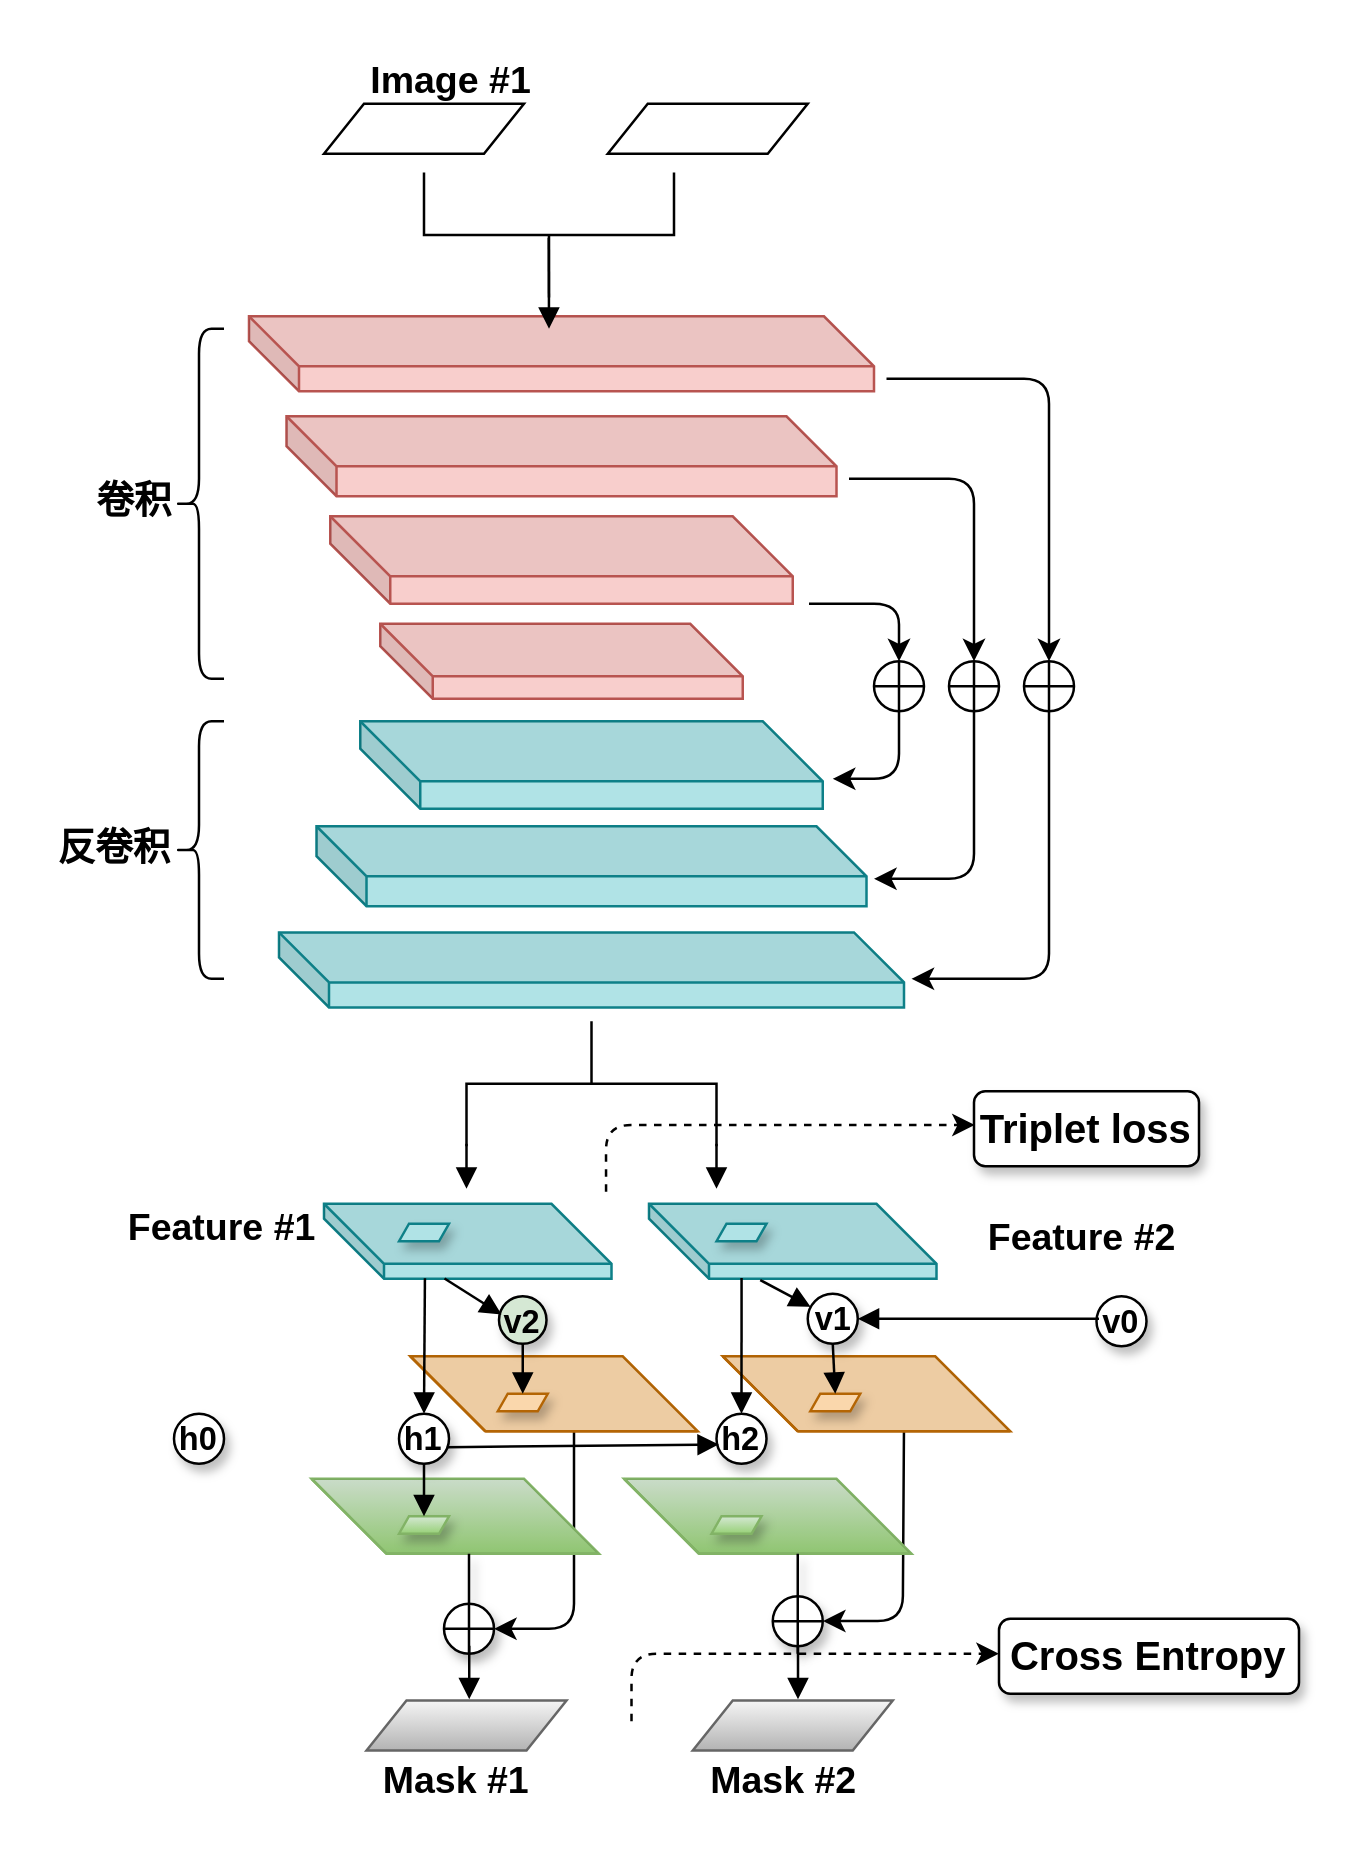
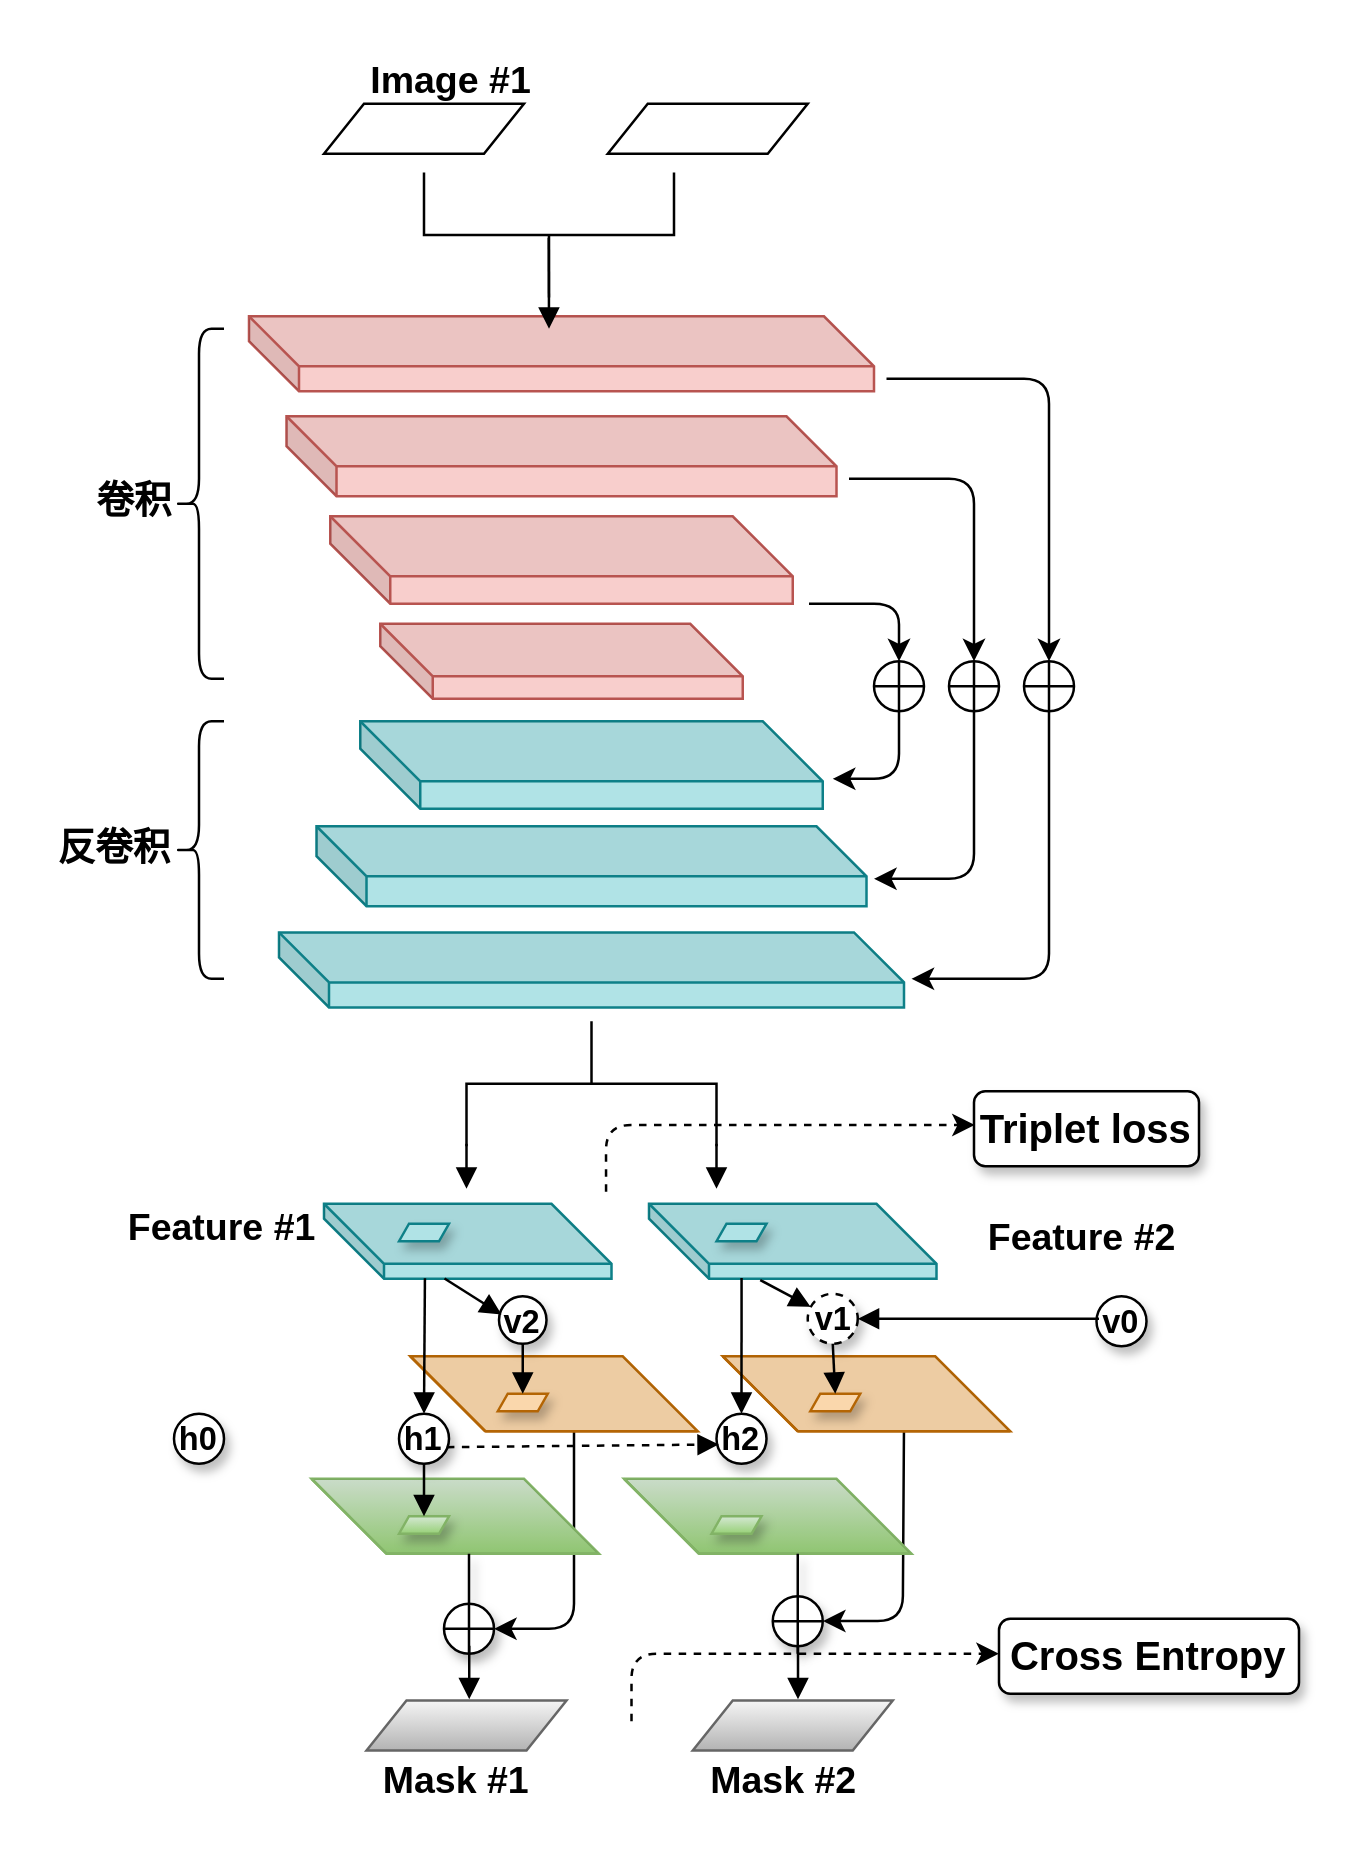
node "v1": style solid -> dashed
node "v2": fillcolor #d5e8d4 -> #ffffff
edge "h1" -> "h2": style solid -> dashed
